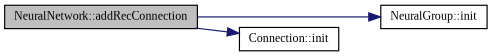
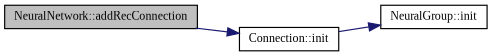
edge "NeuralNetwork::addRecConnection" -> "NeuralGroup::init": now "Connection::init" -> "NeuralGroup::init"
